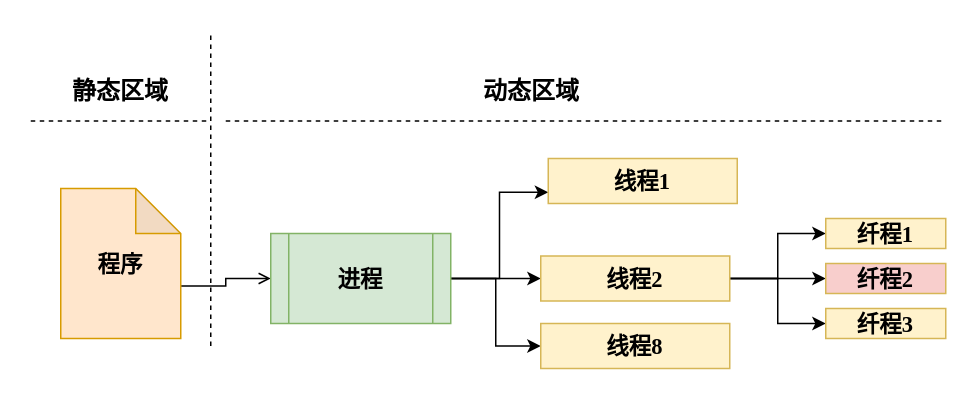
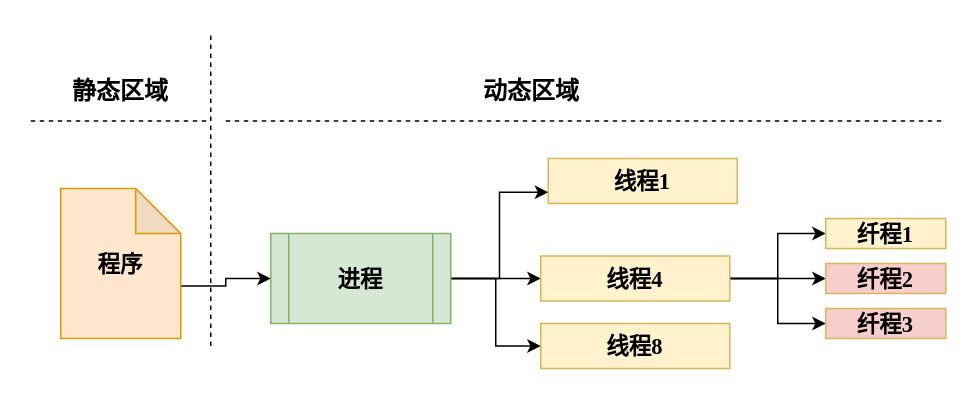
edge "程序" -> "进程": arrowhead open -> classic
node "线程2": label "线程2" -> "线程4"
node "纤程3": fillcolor #fff2cc -> #f8cecc
